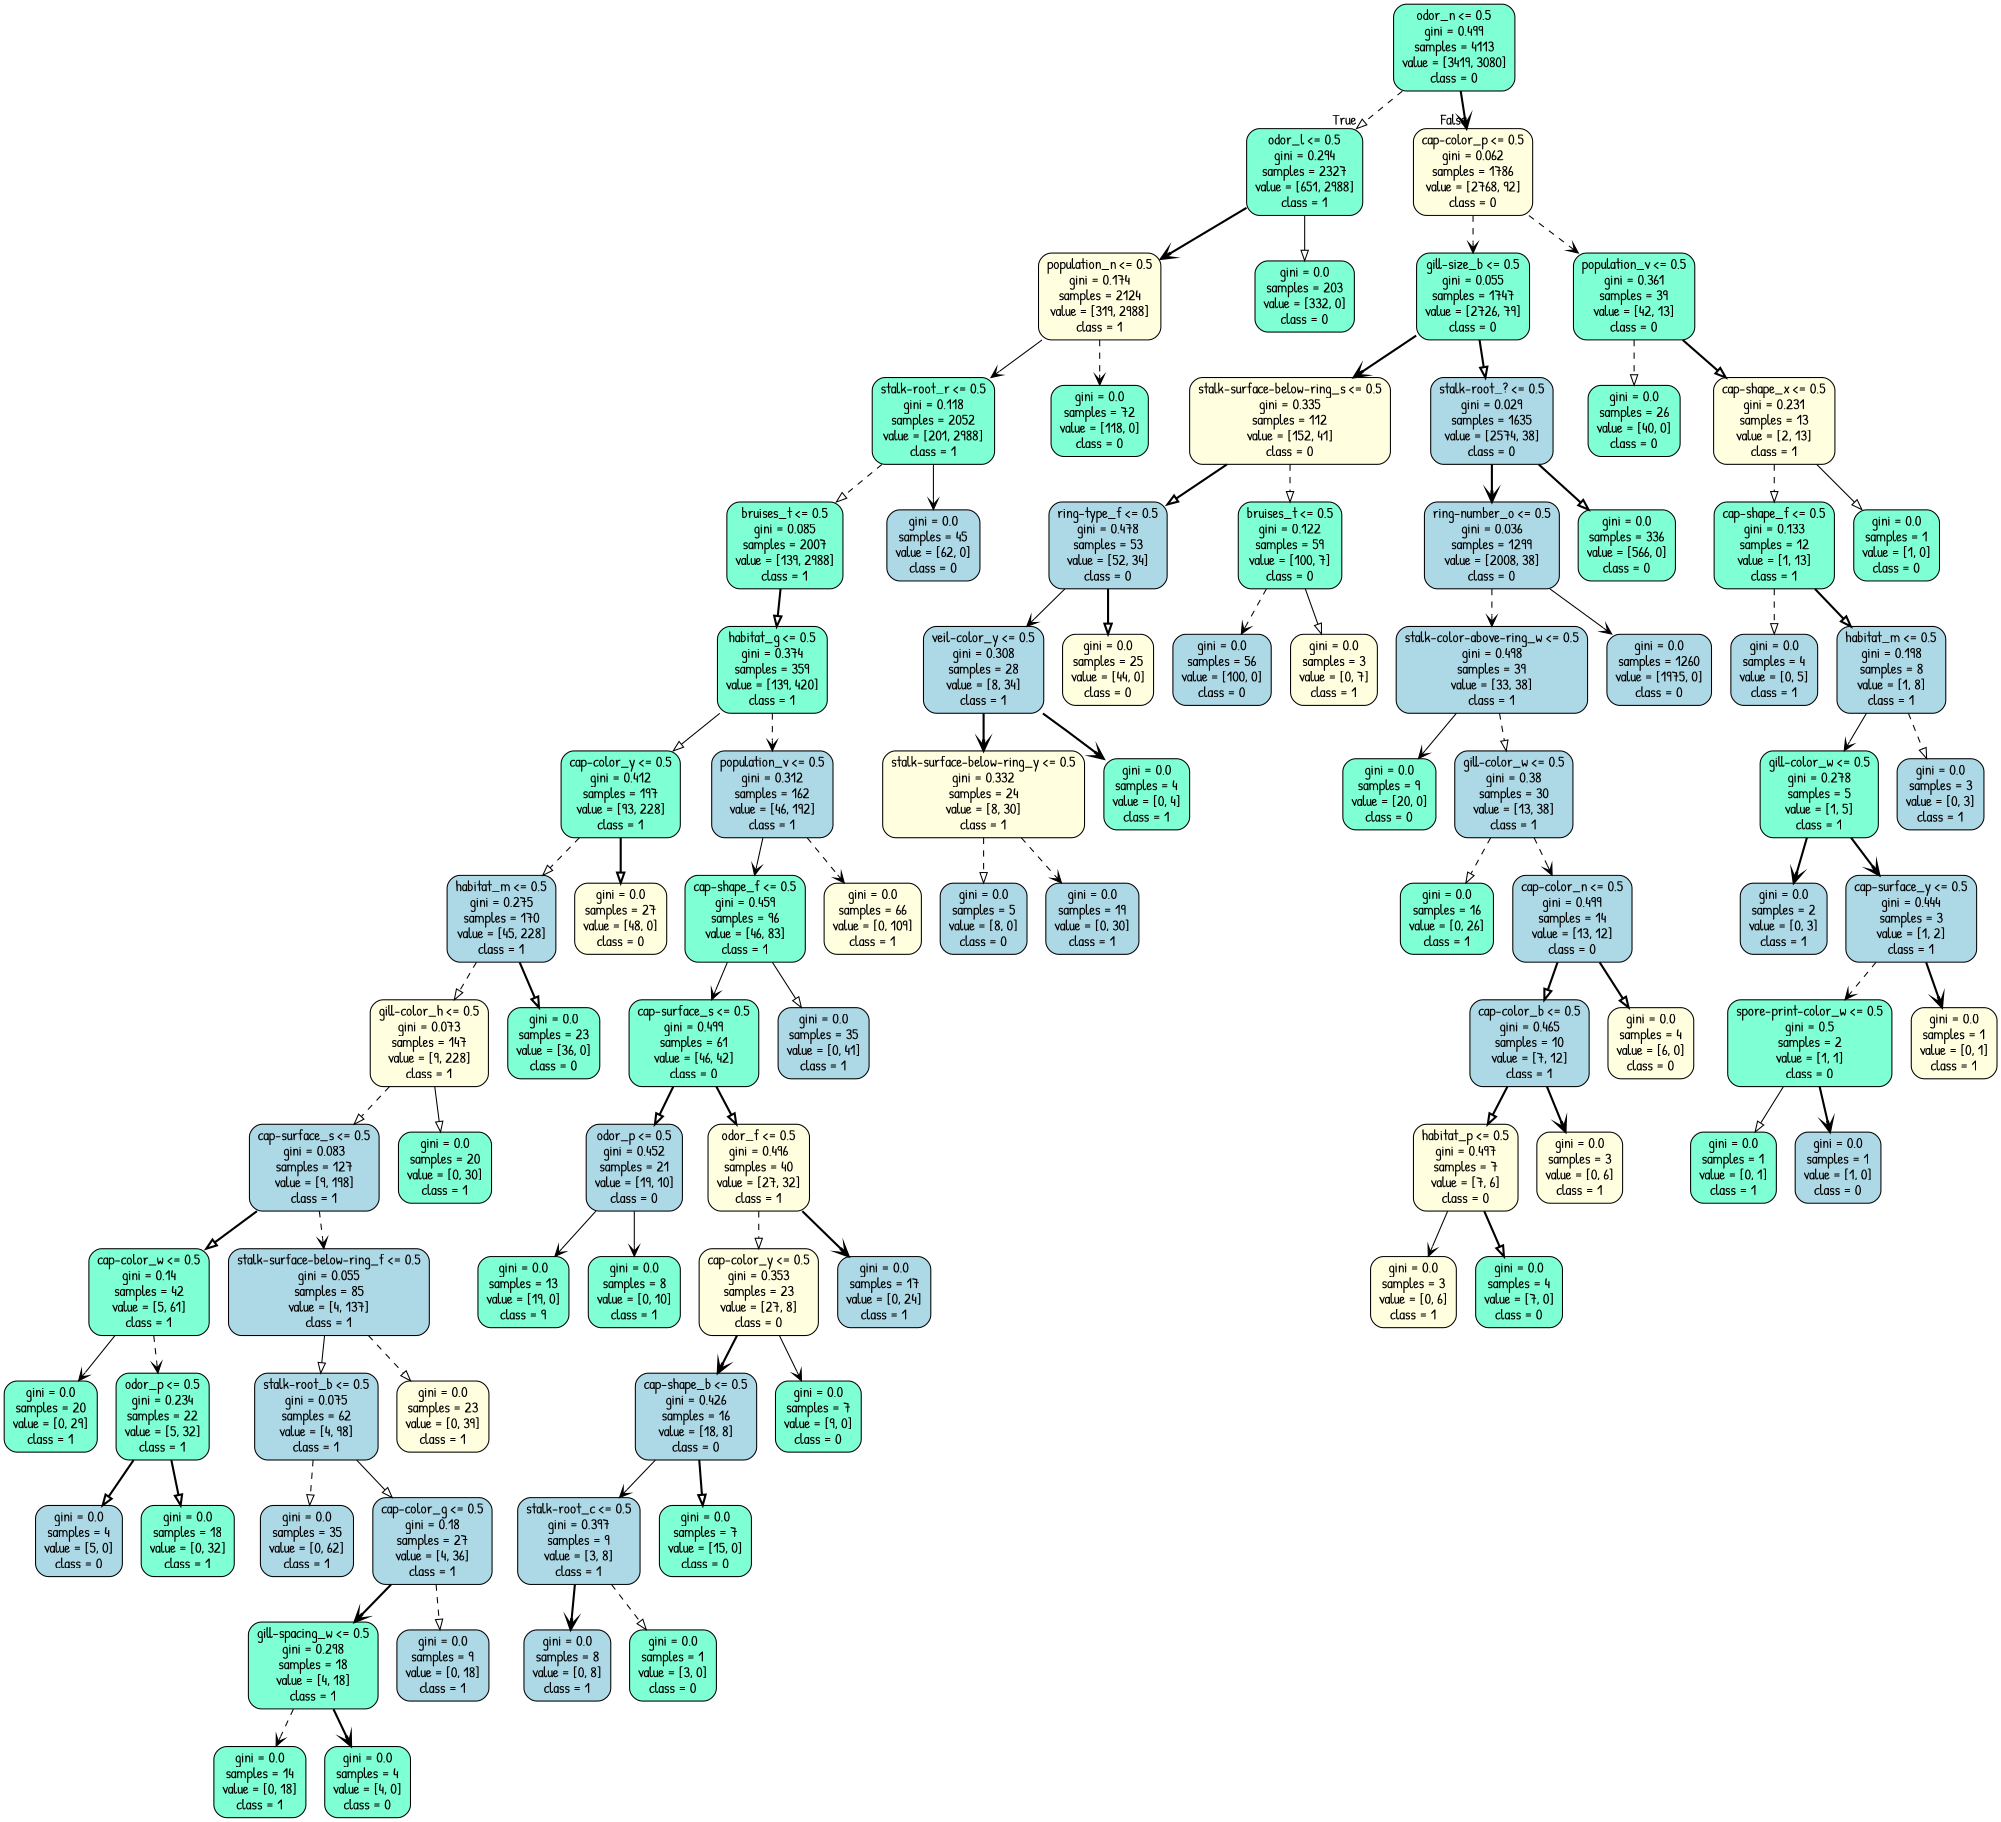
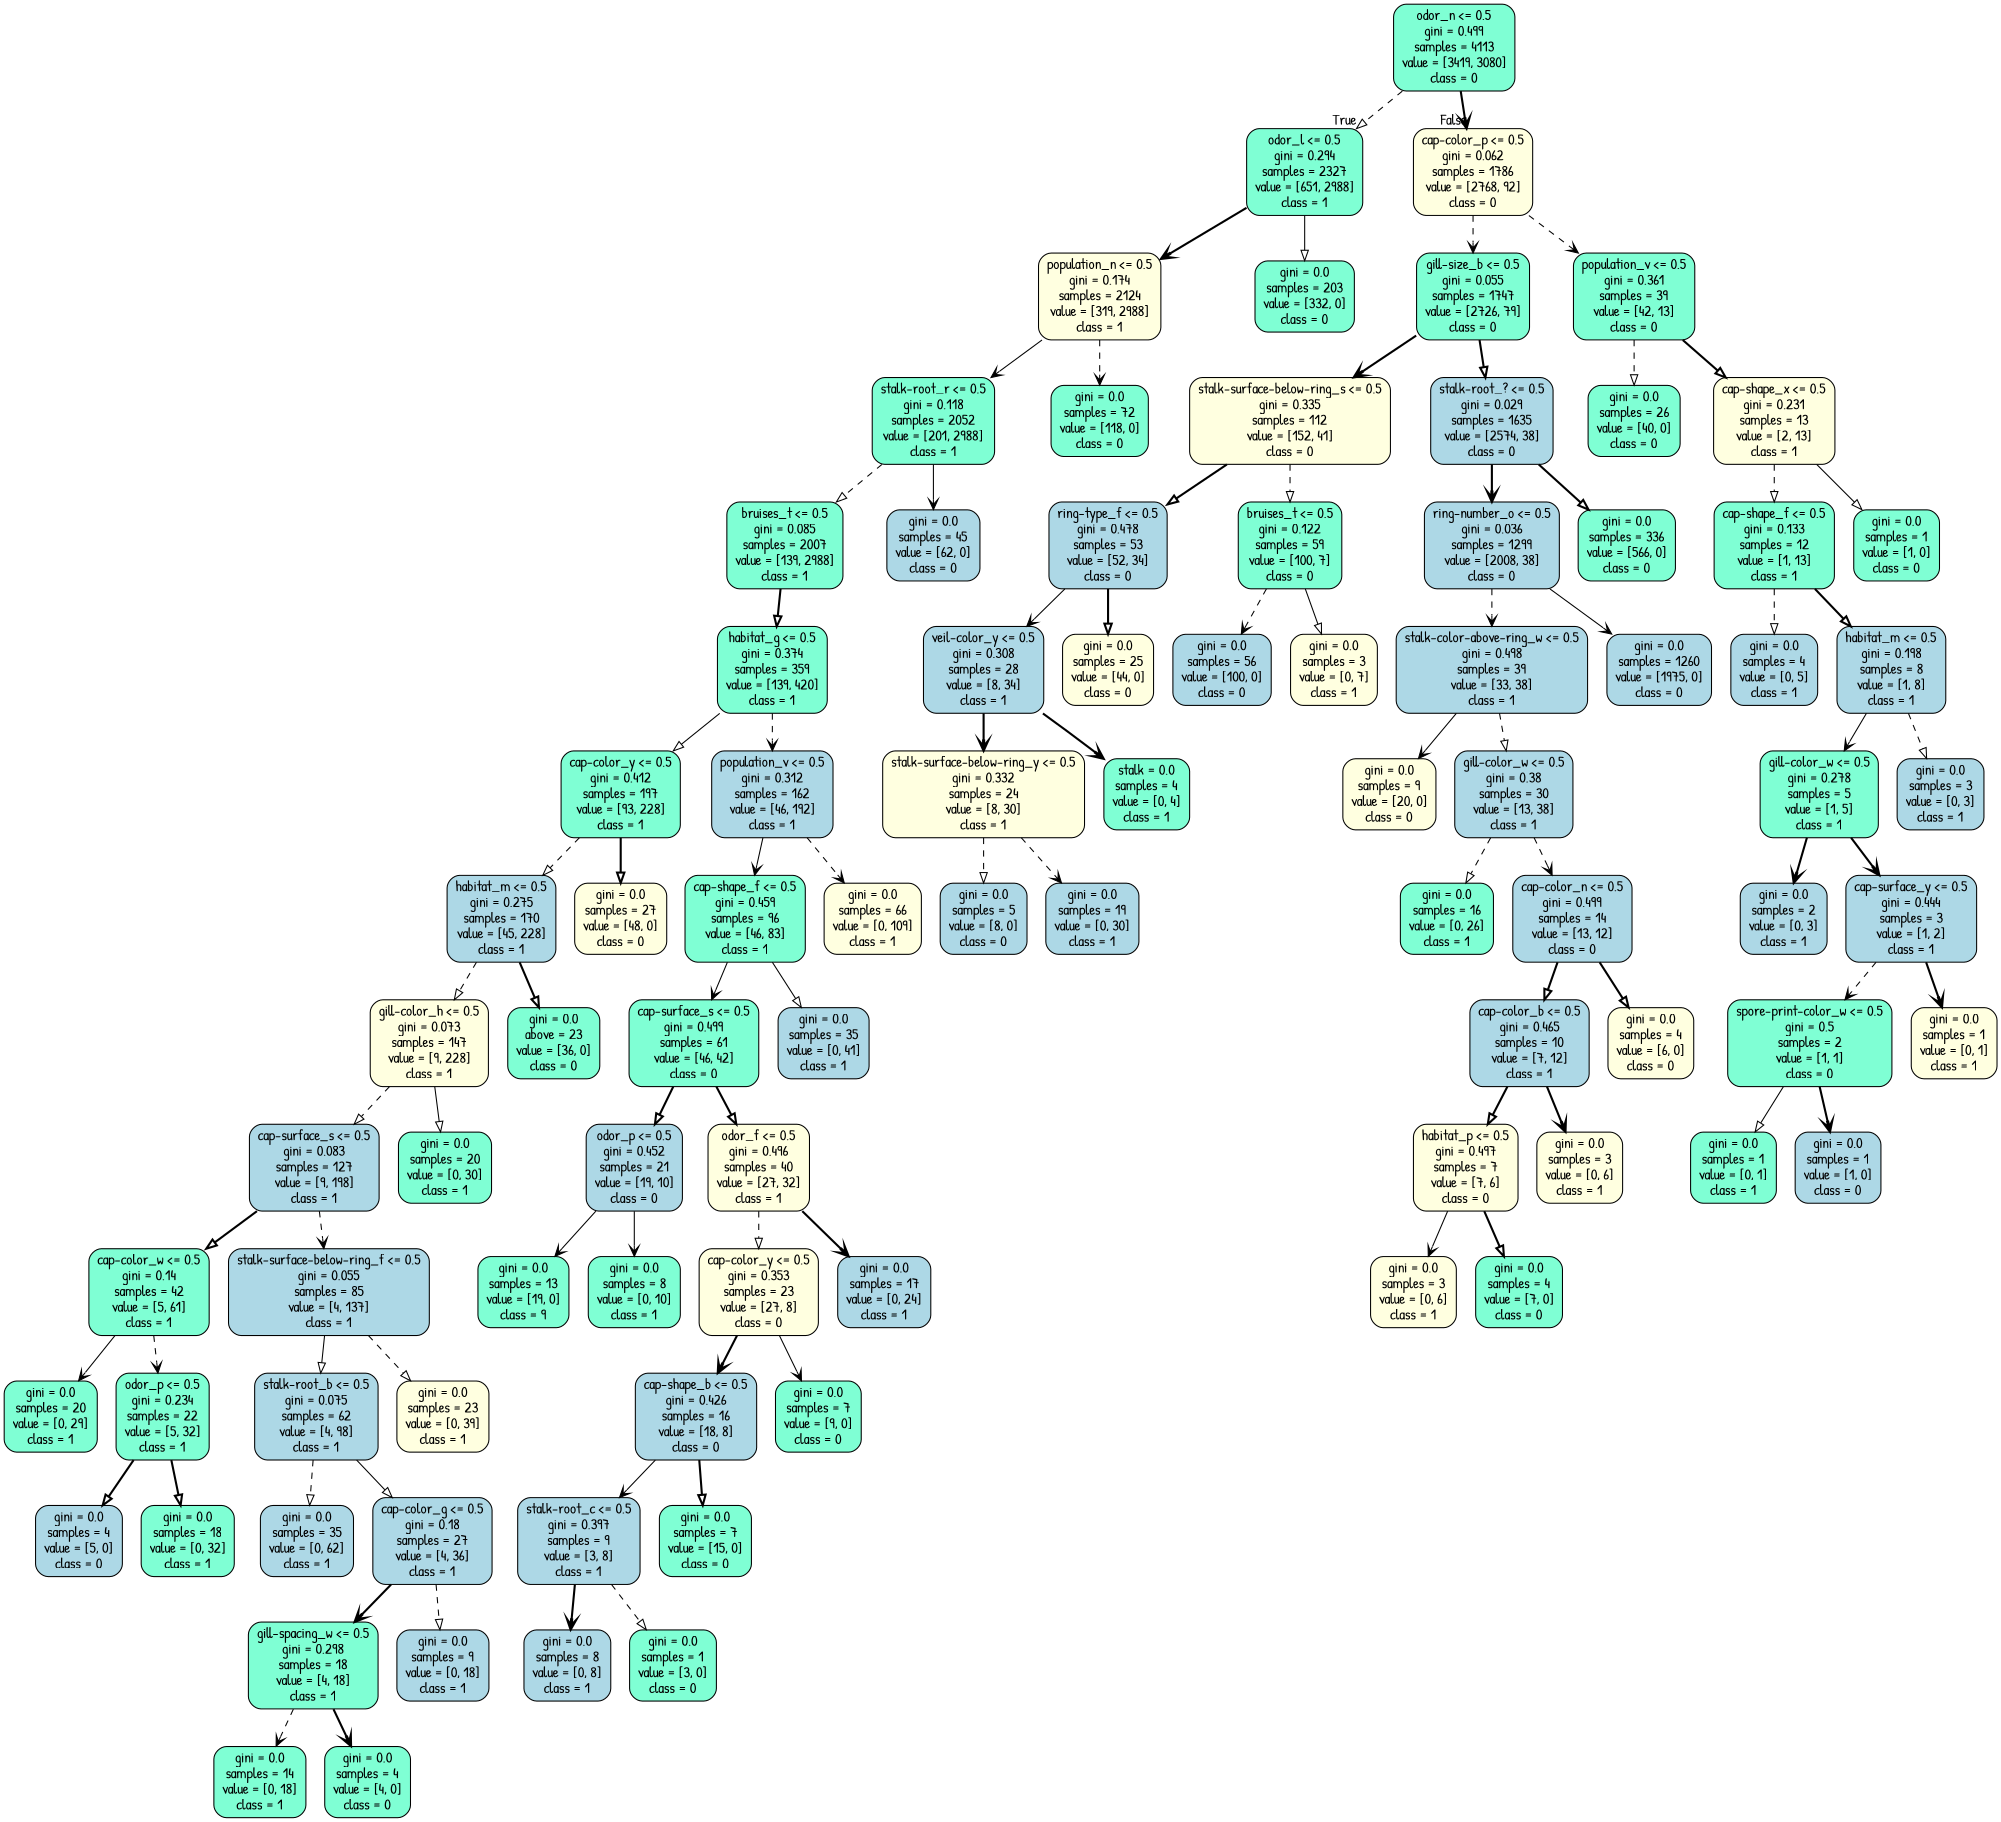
node "gini = 0.0 samples = 4 value = [0, 4] class = 1": label "gini = 0.0 samples = 4 value = [0, 4] class = 1" -> "stalk = 0.0 samples = 4 value = [0, 4] class = 1"
node "gini = 0.0 samples = 9 value = [20, 0] class = 0": fillcolor aquamarine -> lightyellow
node "gini = 0.0 samples = 23 value = [36, 0] class = 0": label "gini = 0.0 samples = 23 value = [36, 0] class = 0" -> "gini = 0.0 above = 23 value = [36, 0] class = 0"
